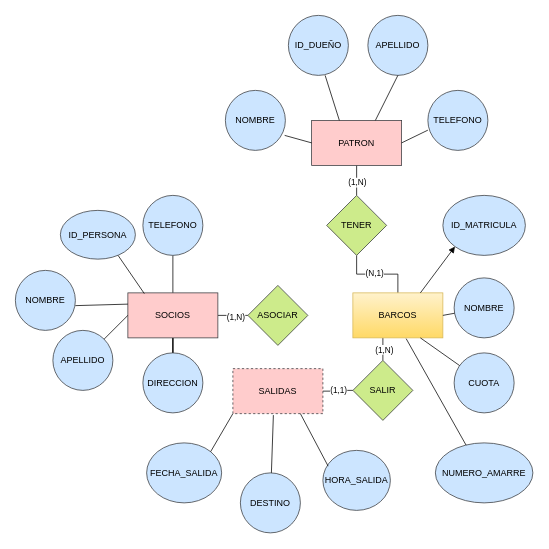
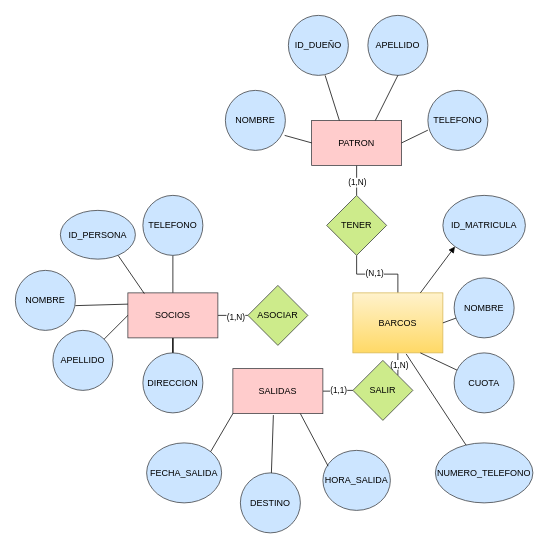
node "BARCOS": size 90x45 -> 90x60
node "SALIDAS": style dashed -> solid
node "NUMERO_AMARRE": label "NUMERO_AMARRE" -> "NUMERO_TELEFONO"
